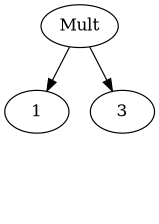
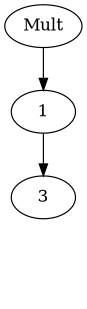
edge "Mult" -> "3": now "1" -> "3"
